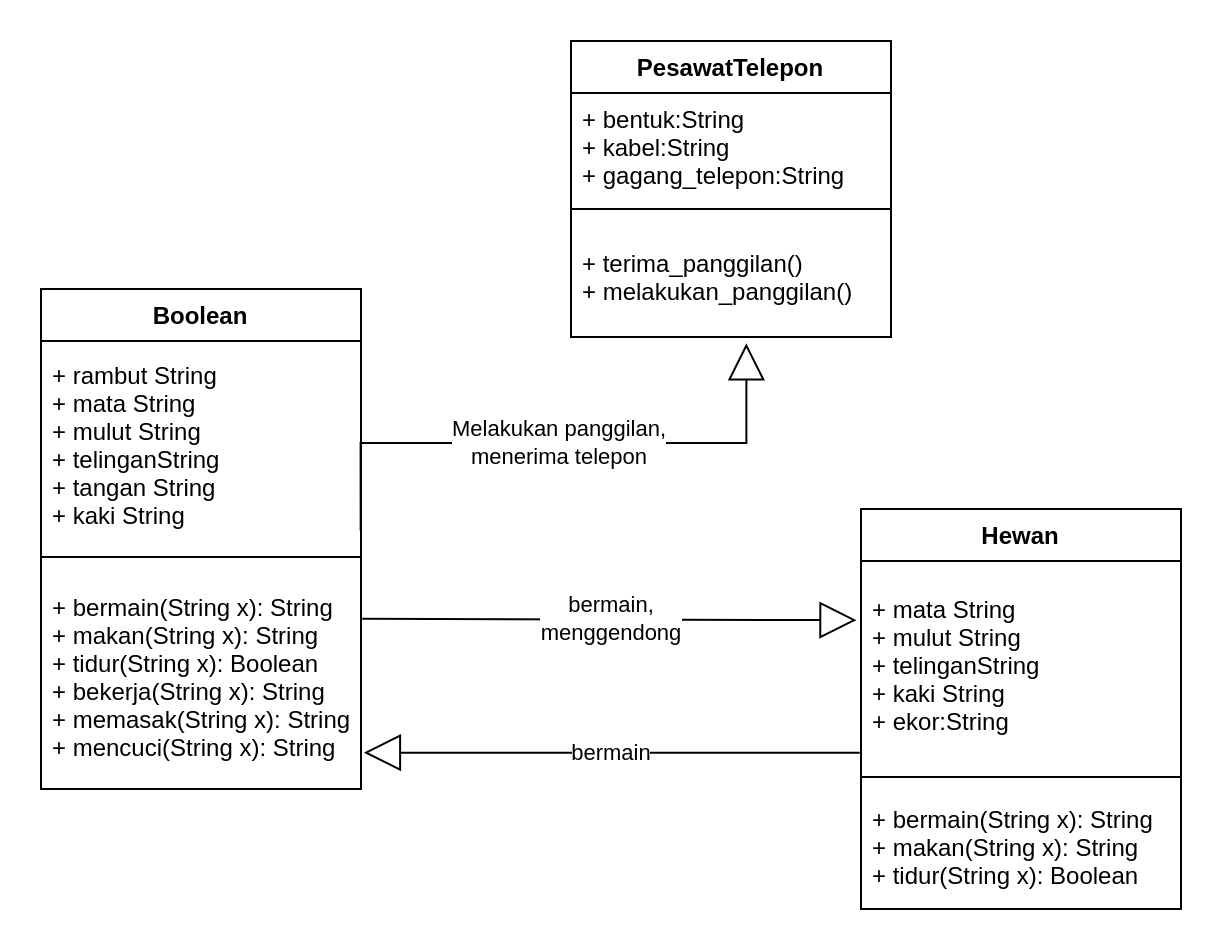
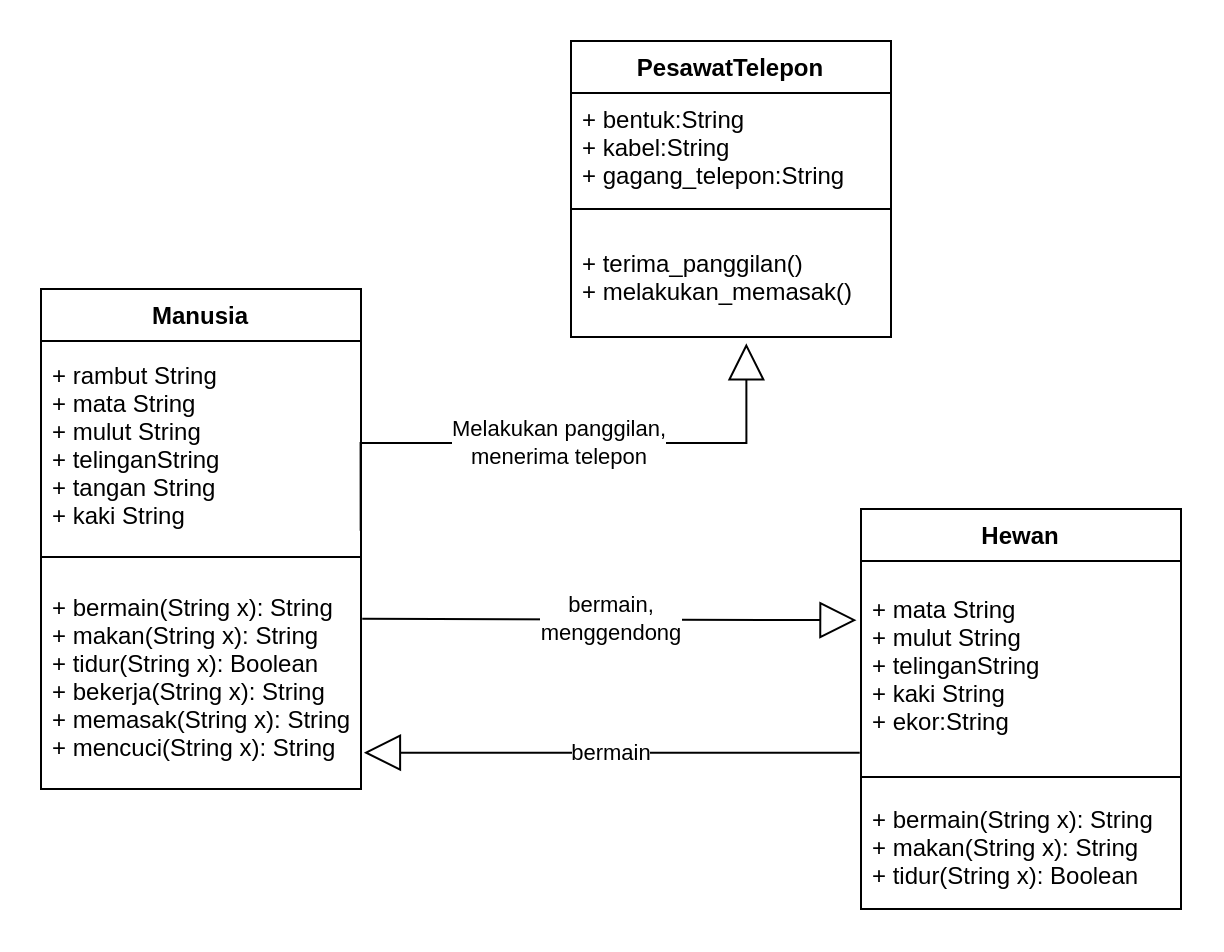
node "+ terima_panggilan() + melakukan_panggilan()": label "+ terima_panggilan() + melakukan_panggilan()" -> "+ terima_panggilan() + melakukan_memasak()"
node "Boolean": label "Boolean" -> "Manusia"
